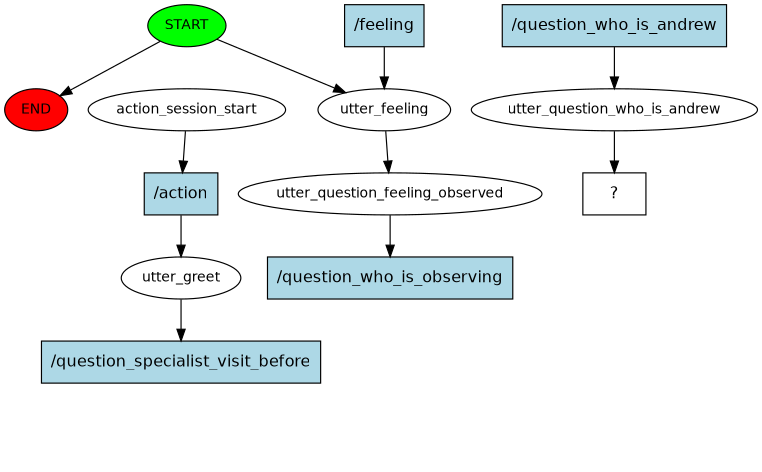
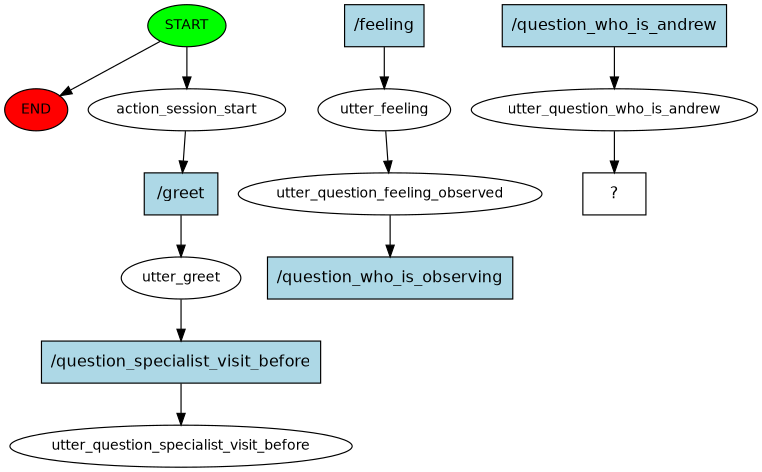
edge "START" -> "utter_feeling": now "START" -> "action_session_start"
node "/action": label "/action" -> "/greet"
node "utter_question_specialist_visit_before": added
